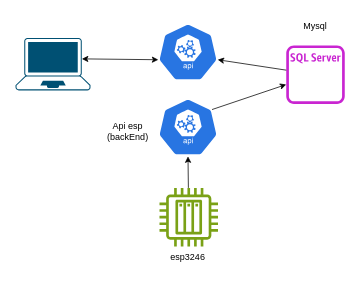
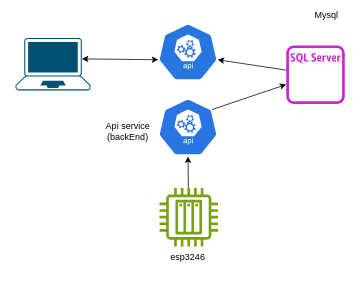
node "Mysql": moved (315, 27) -> (327, 15)
node "Api esp (backEnd)": label "Api esp (backEnd)" -> "Api service (backEnd)"
